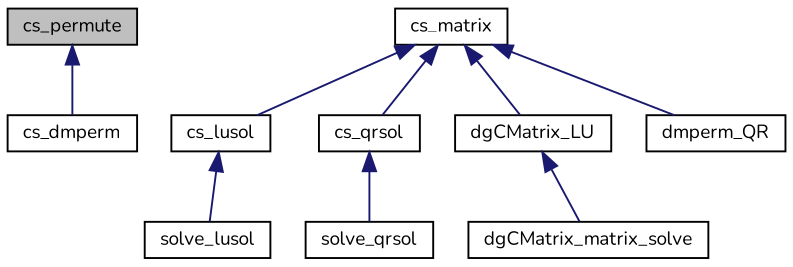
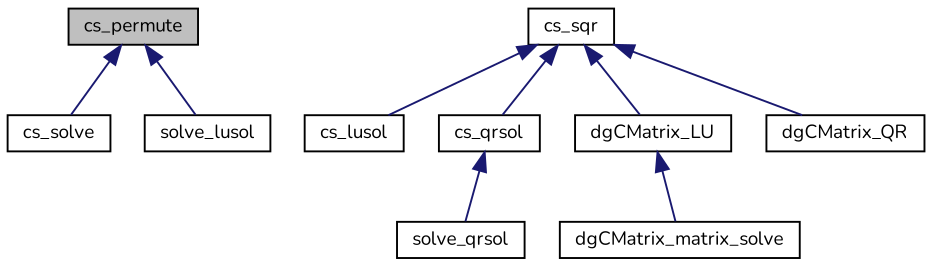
node "cs_matrix": label "cs_matrix" -> "cs_sqr"
node "cs_dmperm": label "cs_dmperm" -> "cs_solve"
node "dmperm_QR": label "dmperm_QR" -> "dgCMatrix_QR"
edge "solve_lusol" -> "cs_lusol": now "solve_lusol" -> "cs_permute"
